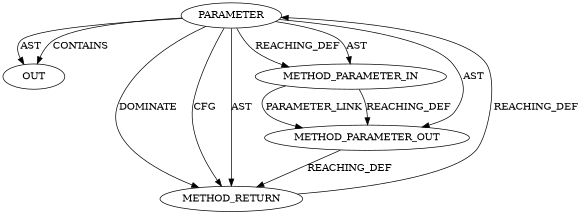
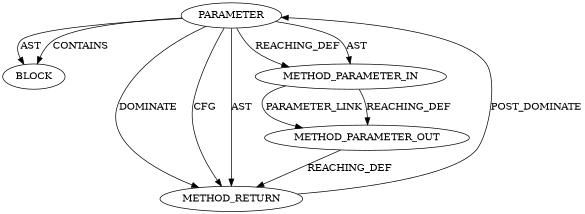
edge "PARAMETER" -> "METHOD_PARAMETER_OUT": removed, label "AST"
node "OUT": label "OUT" -> "BLOCK"
edge "METHOD_RETURN" -> "PARAMETER": label "REACHING_DEF" -> "POST_DOMINATE"
